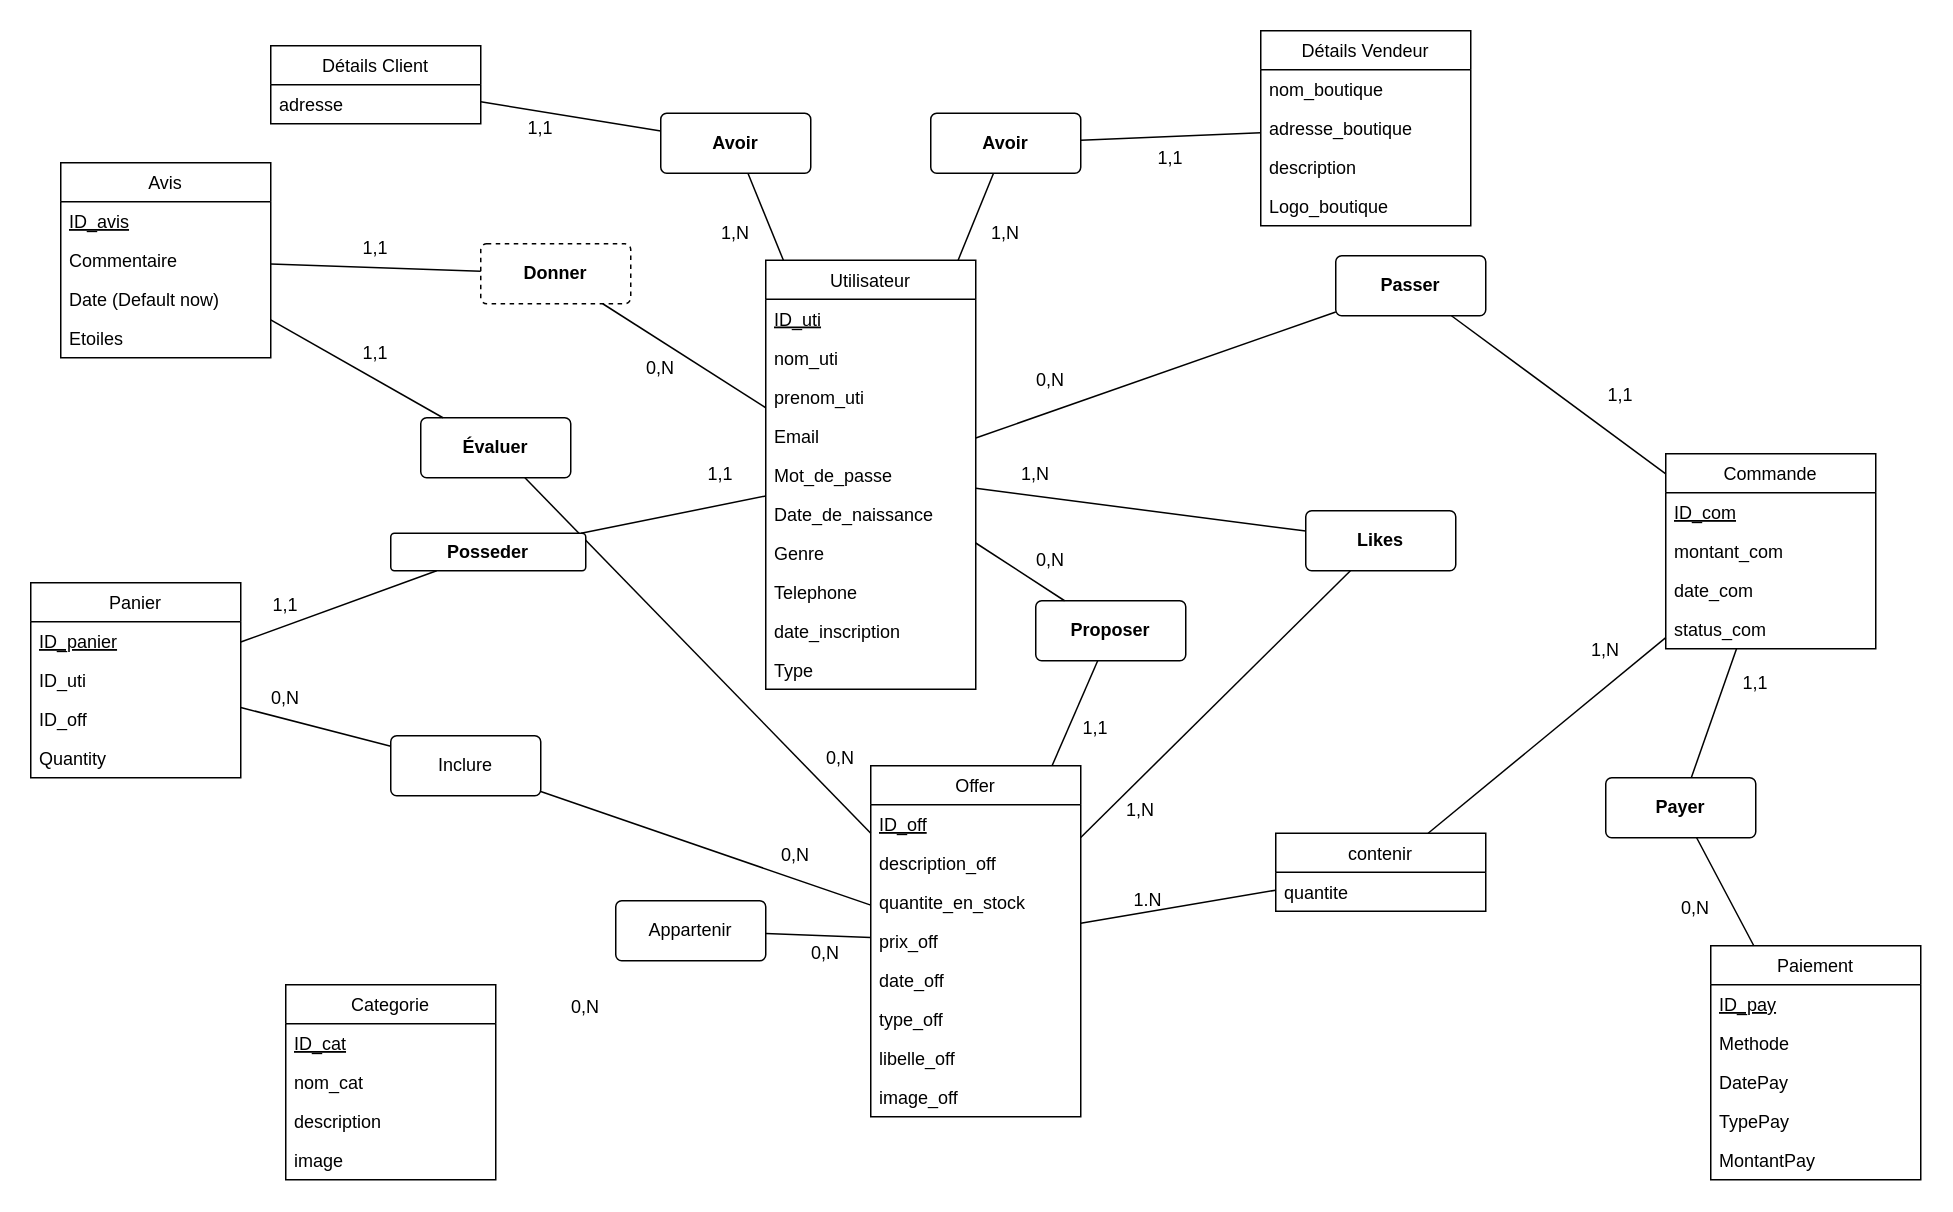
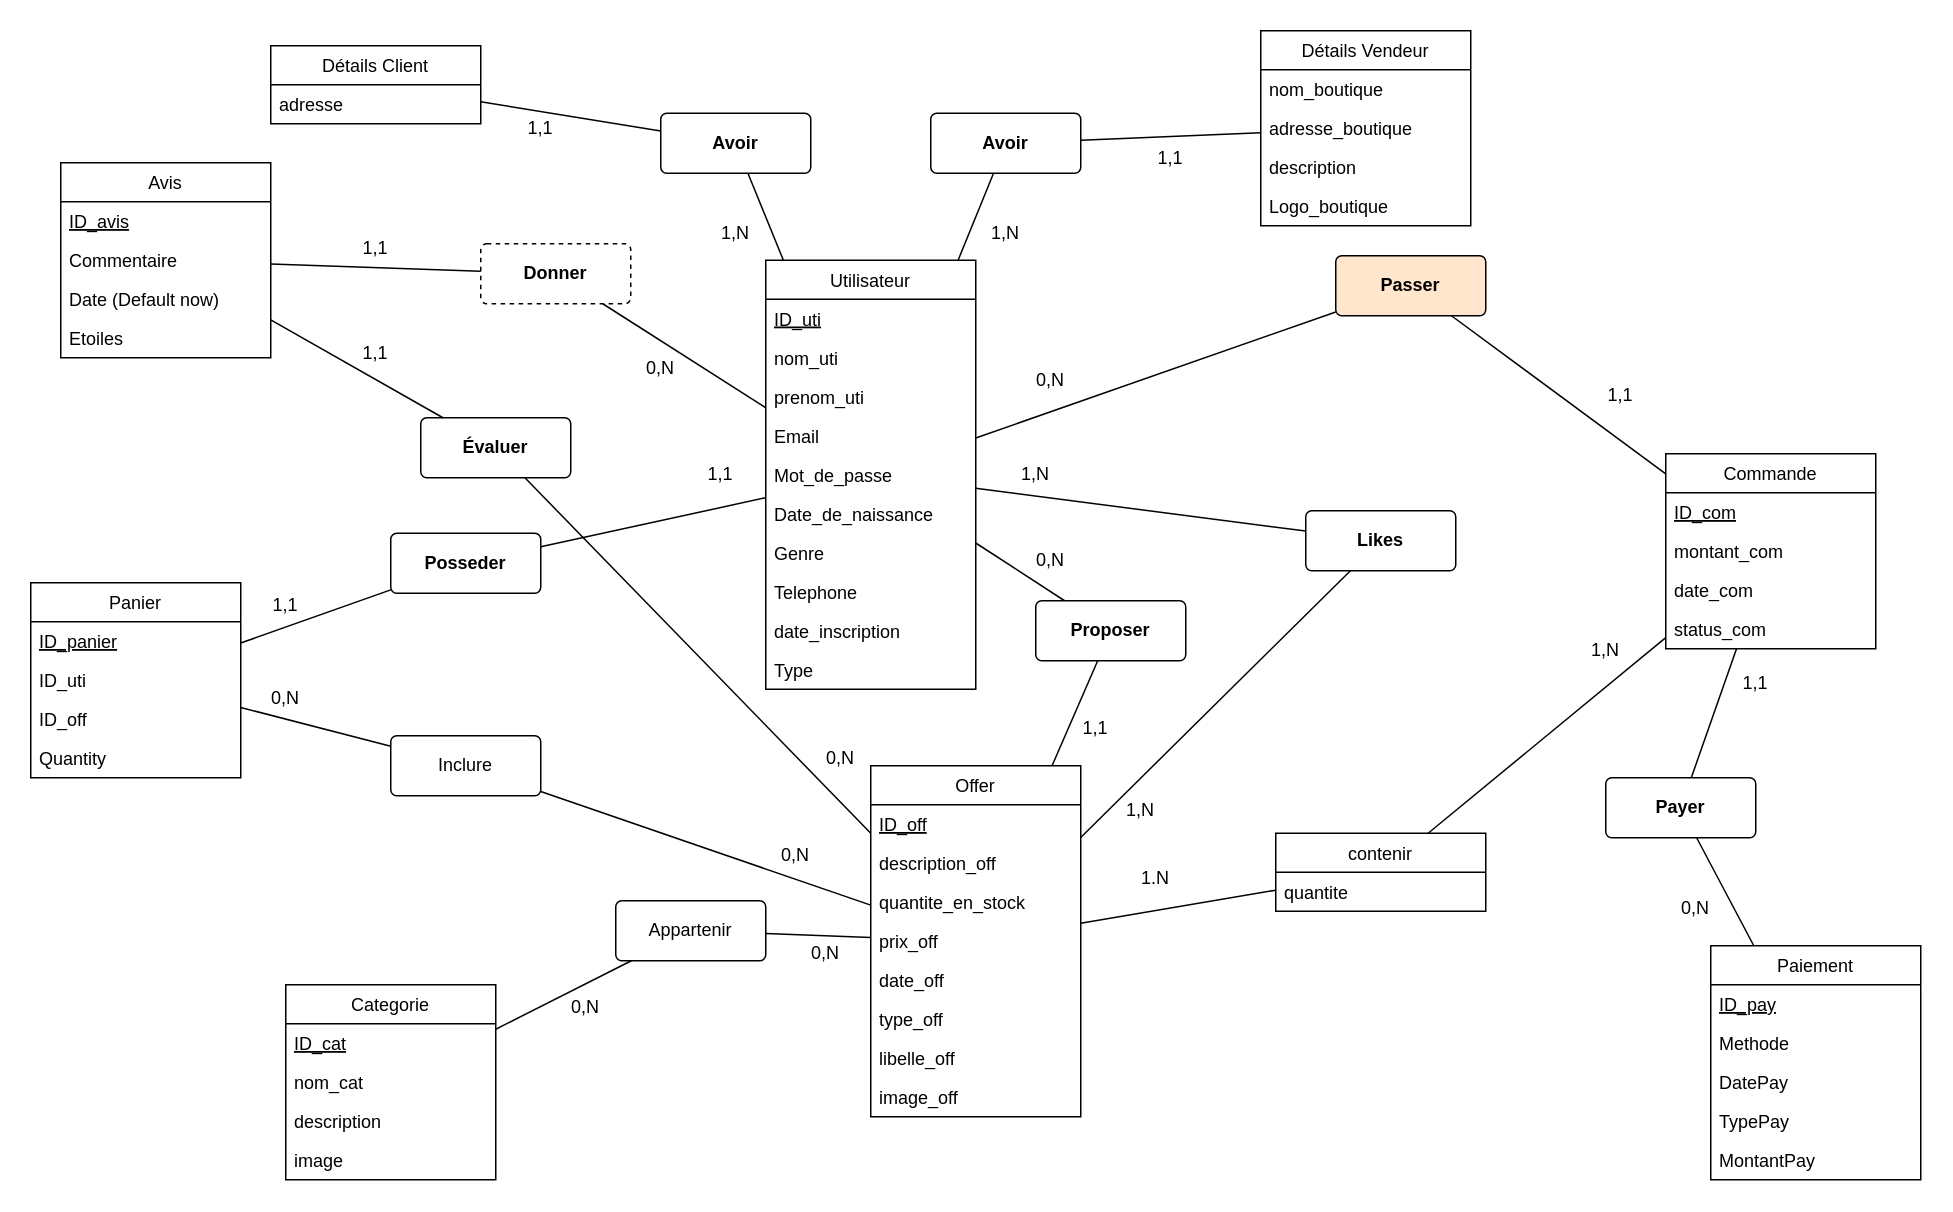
node "Passer": fillcolor #ffffff -> #ffe6cc
node "Posseder": size 195x38 -> 150x60
node "1.N": moved (1148, 901) -> (1156, 878)
edge "Appartenir" -- "Categorie": added
